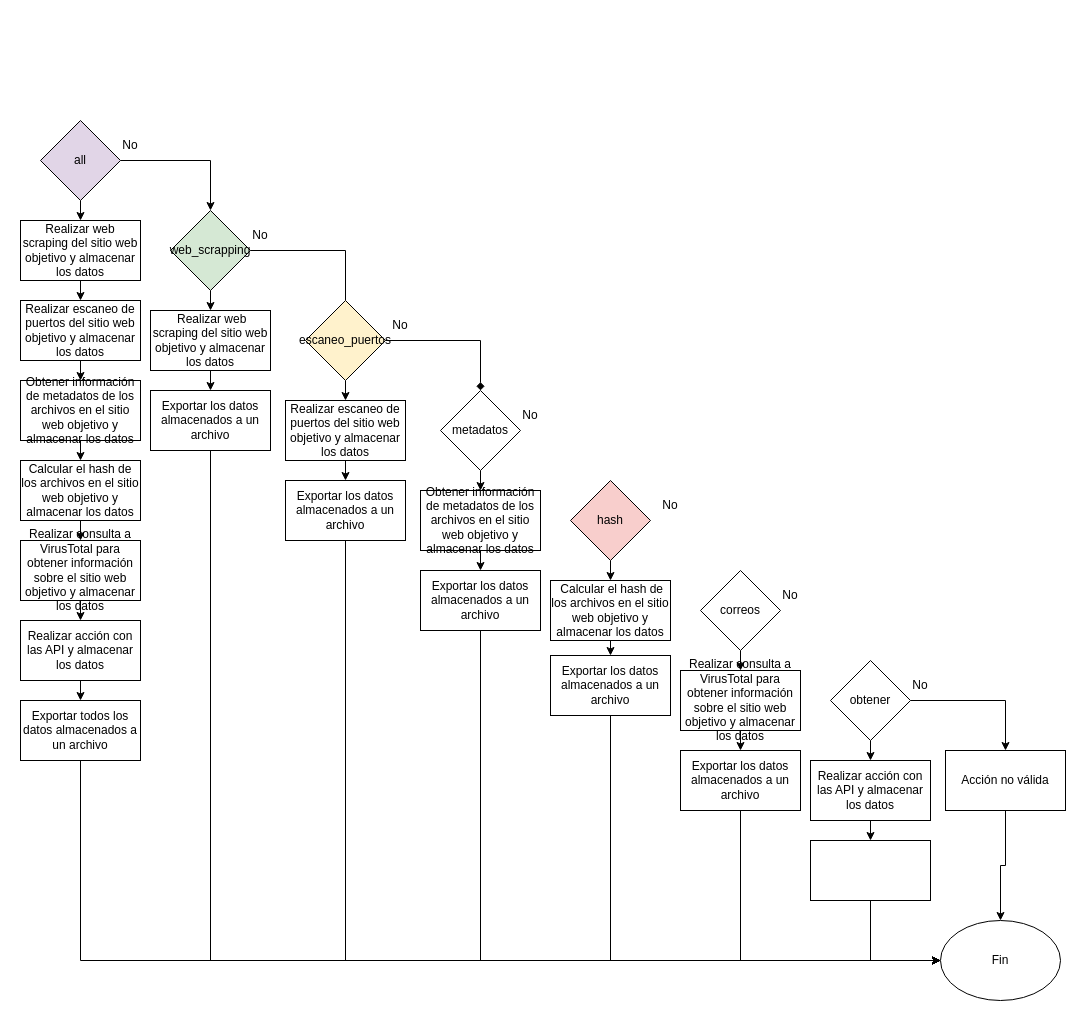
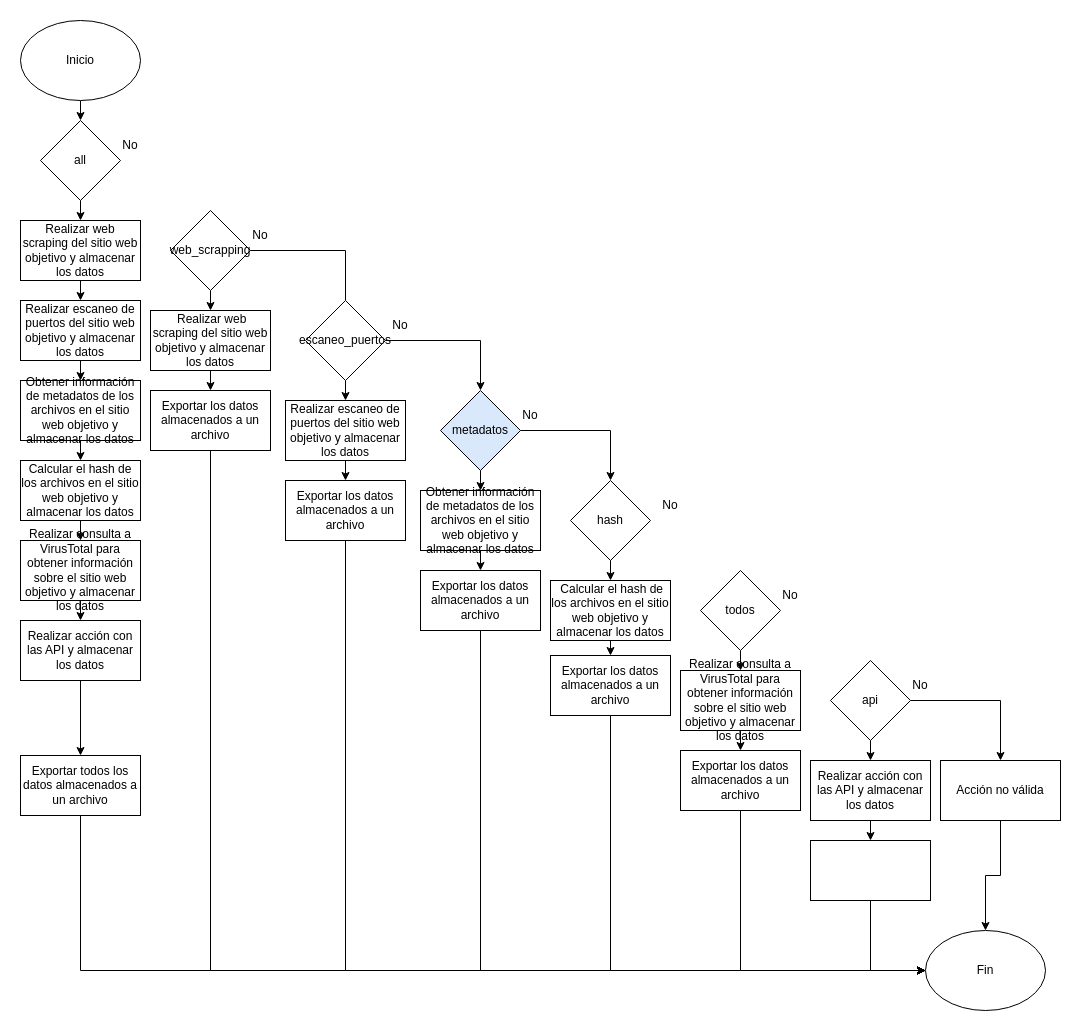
node "Inicio": added
edge "Inicio" -> "all": added
node "all": fillcolor #e1d5e7 -> #ffffff
edge "all" -> "web_scrapping": removed
node "web_scrapping": fillcolor #d5e8d4 -> #ffffff
node "escaneo_puertos": fillcolor #fff2cc -> #ffffff
edge "escaneo_puertos" -> "metadatos": arrowhead diamond -> classic
node "metadatos": fillcolor #ffffff -> #dae8fc
edge "metadatos" -> "hash": added
node "hash": fillcolor #f8cecc -> #ffffff
node "correos": label "correos" -> "todos"
node "obtener": label "obtener" -> "api"
node "Exportar todos los datos almacenados a un archivo": moved (81, 731) -> (81, 786)
node "Acción no válida": moved (1006, 781) -> (1001, 791)
node "Fin": moved (1001, 961) -> (986, 971)
